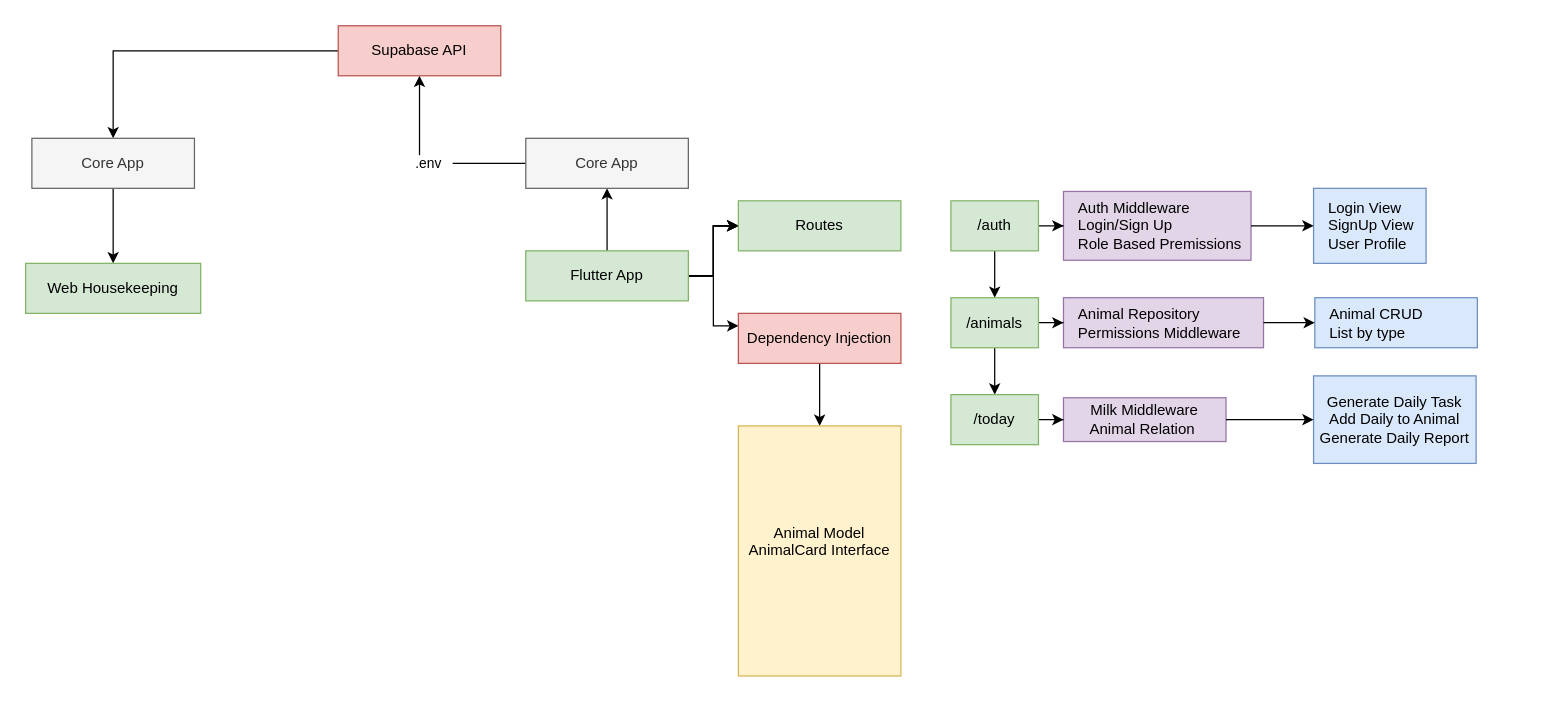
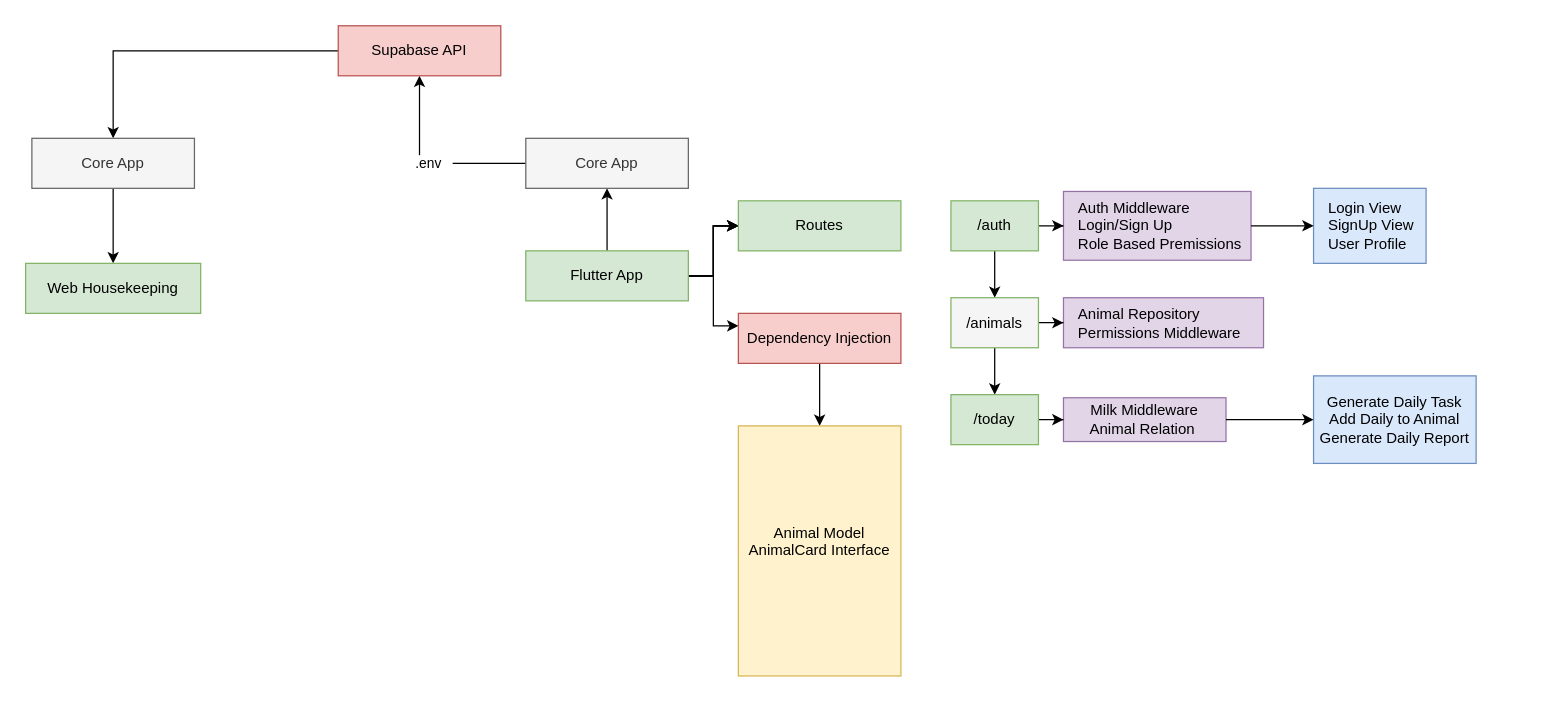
node "/animals": fillcolor #d5e8d4 -> #f5f5f5
edge "Animal Repository Permissions Middleware" -> "Animal CRUD List by type": removed
node "Animal CRUD List by type": removed
